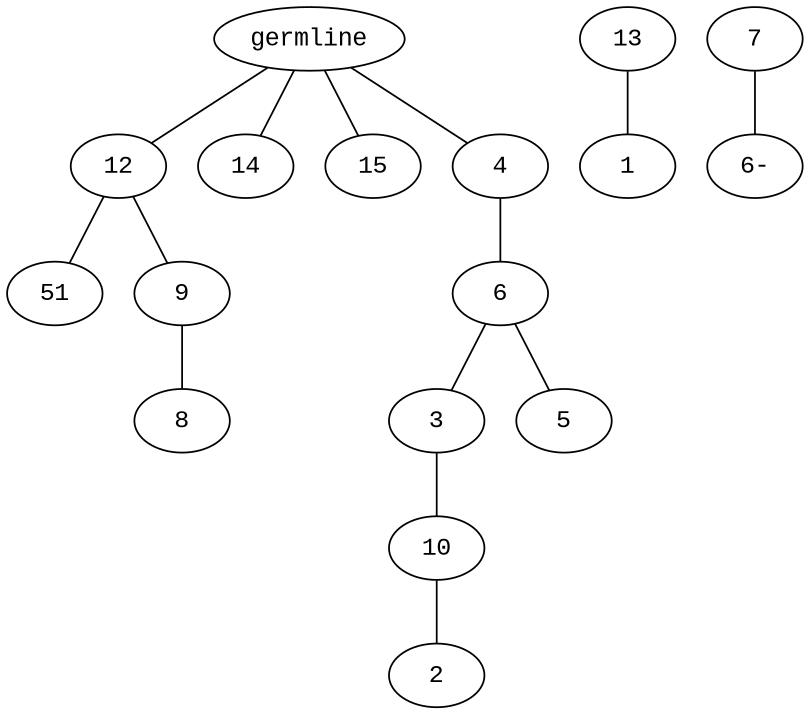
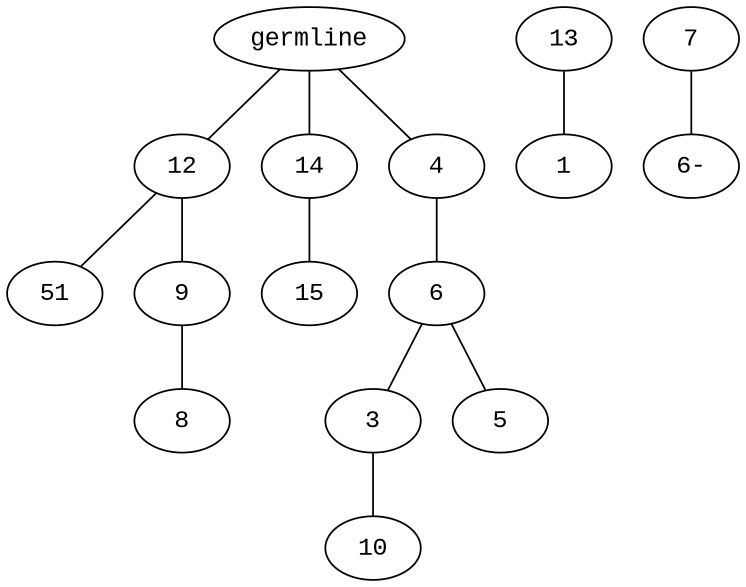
edge "germline" -- "15": now "14" -- "15"
node "2": removed
